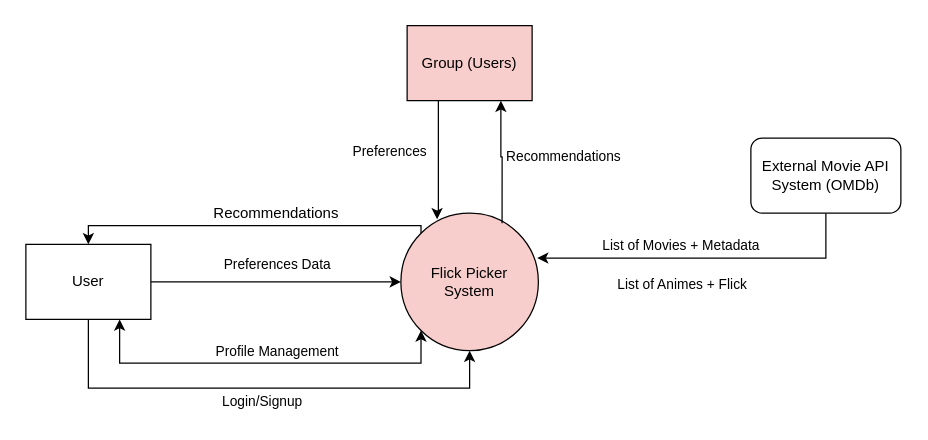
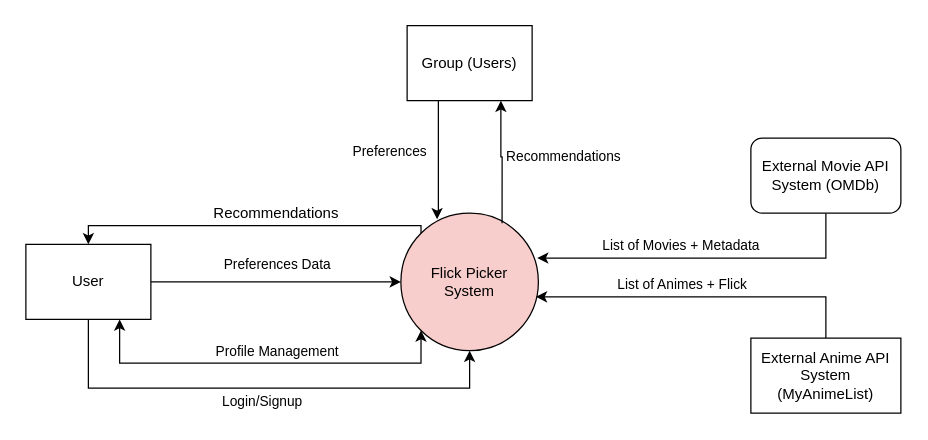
node "Group (Users)": fillcolor #f8cecc -> #ffffff
edge "External Anime API System (MyAnimeList)" -> "Flick Picker System": added
node "External Anime API System (MyAnimeList)": added
